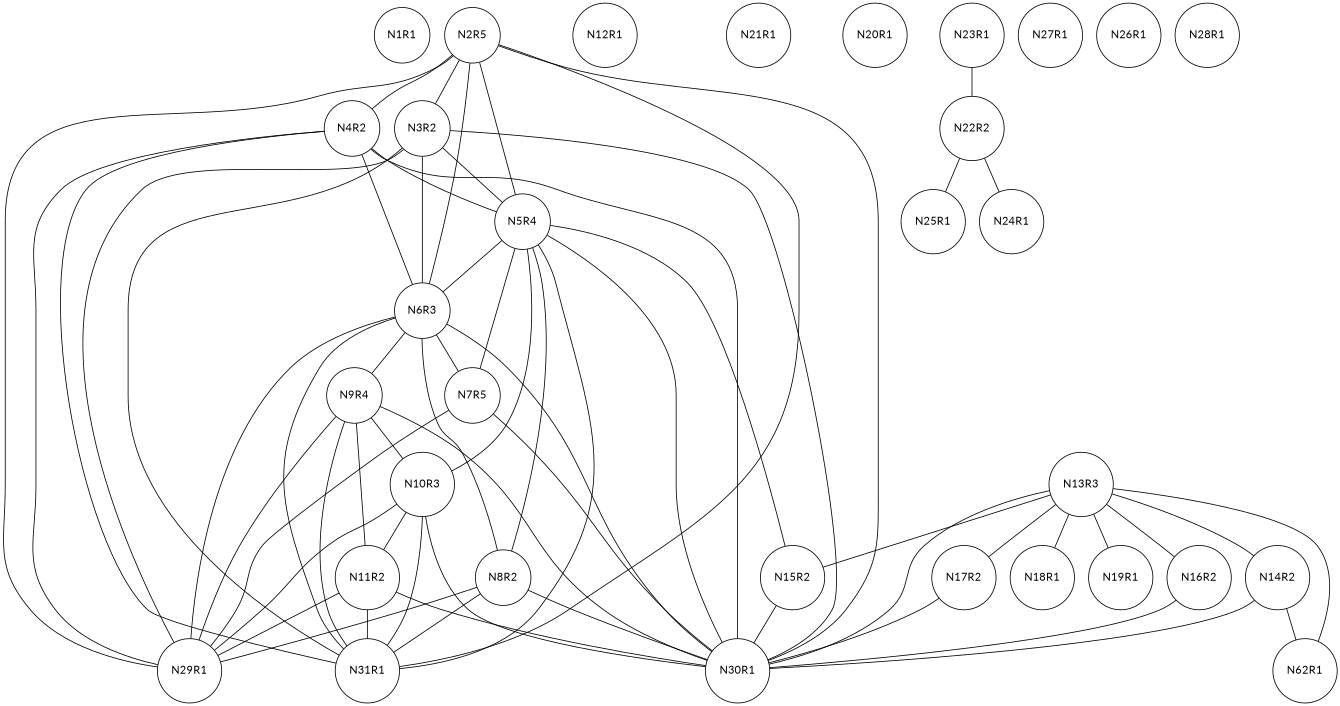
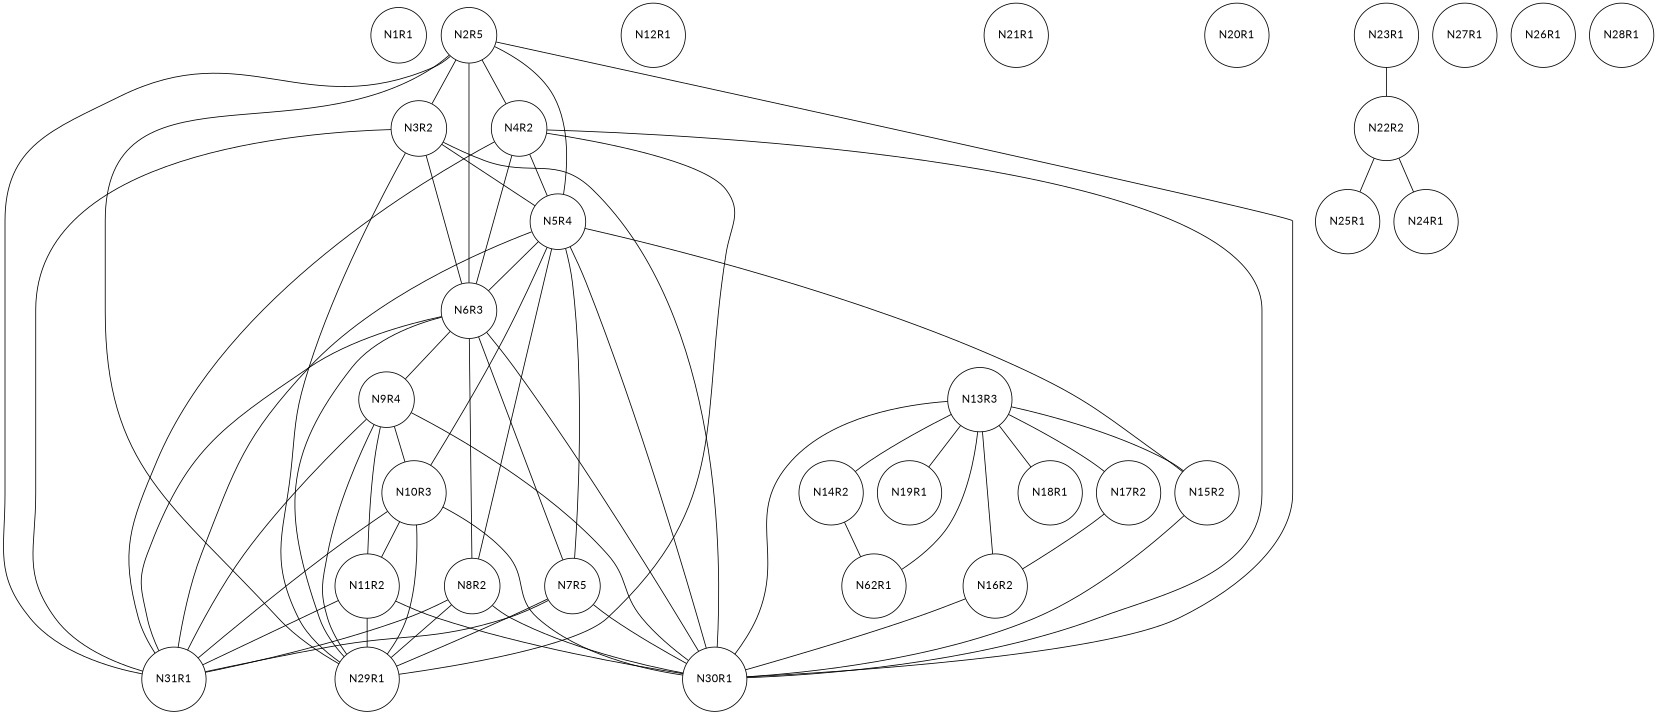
edge "N17R2" -- "N30R1": now "N17R2" -- "N16R2"
edge "N7R5" -- "N31R1": added
edge "N14R2" -- "N30R1": removed
